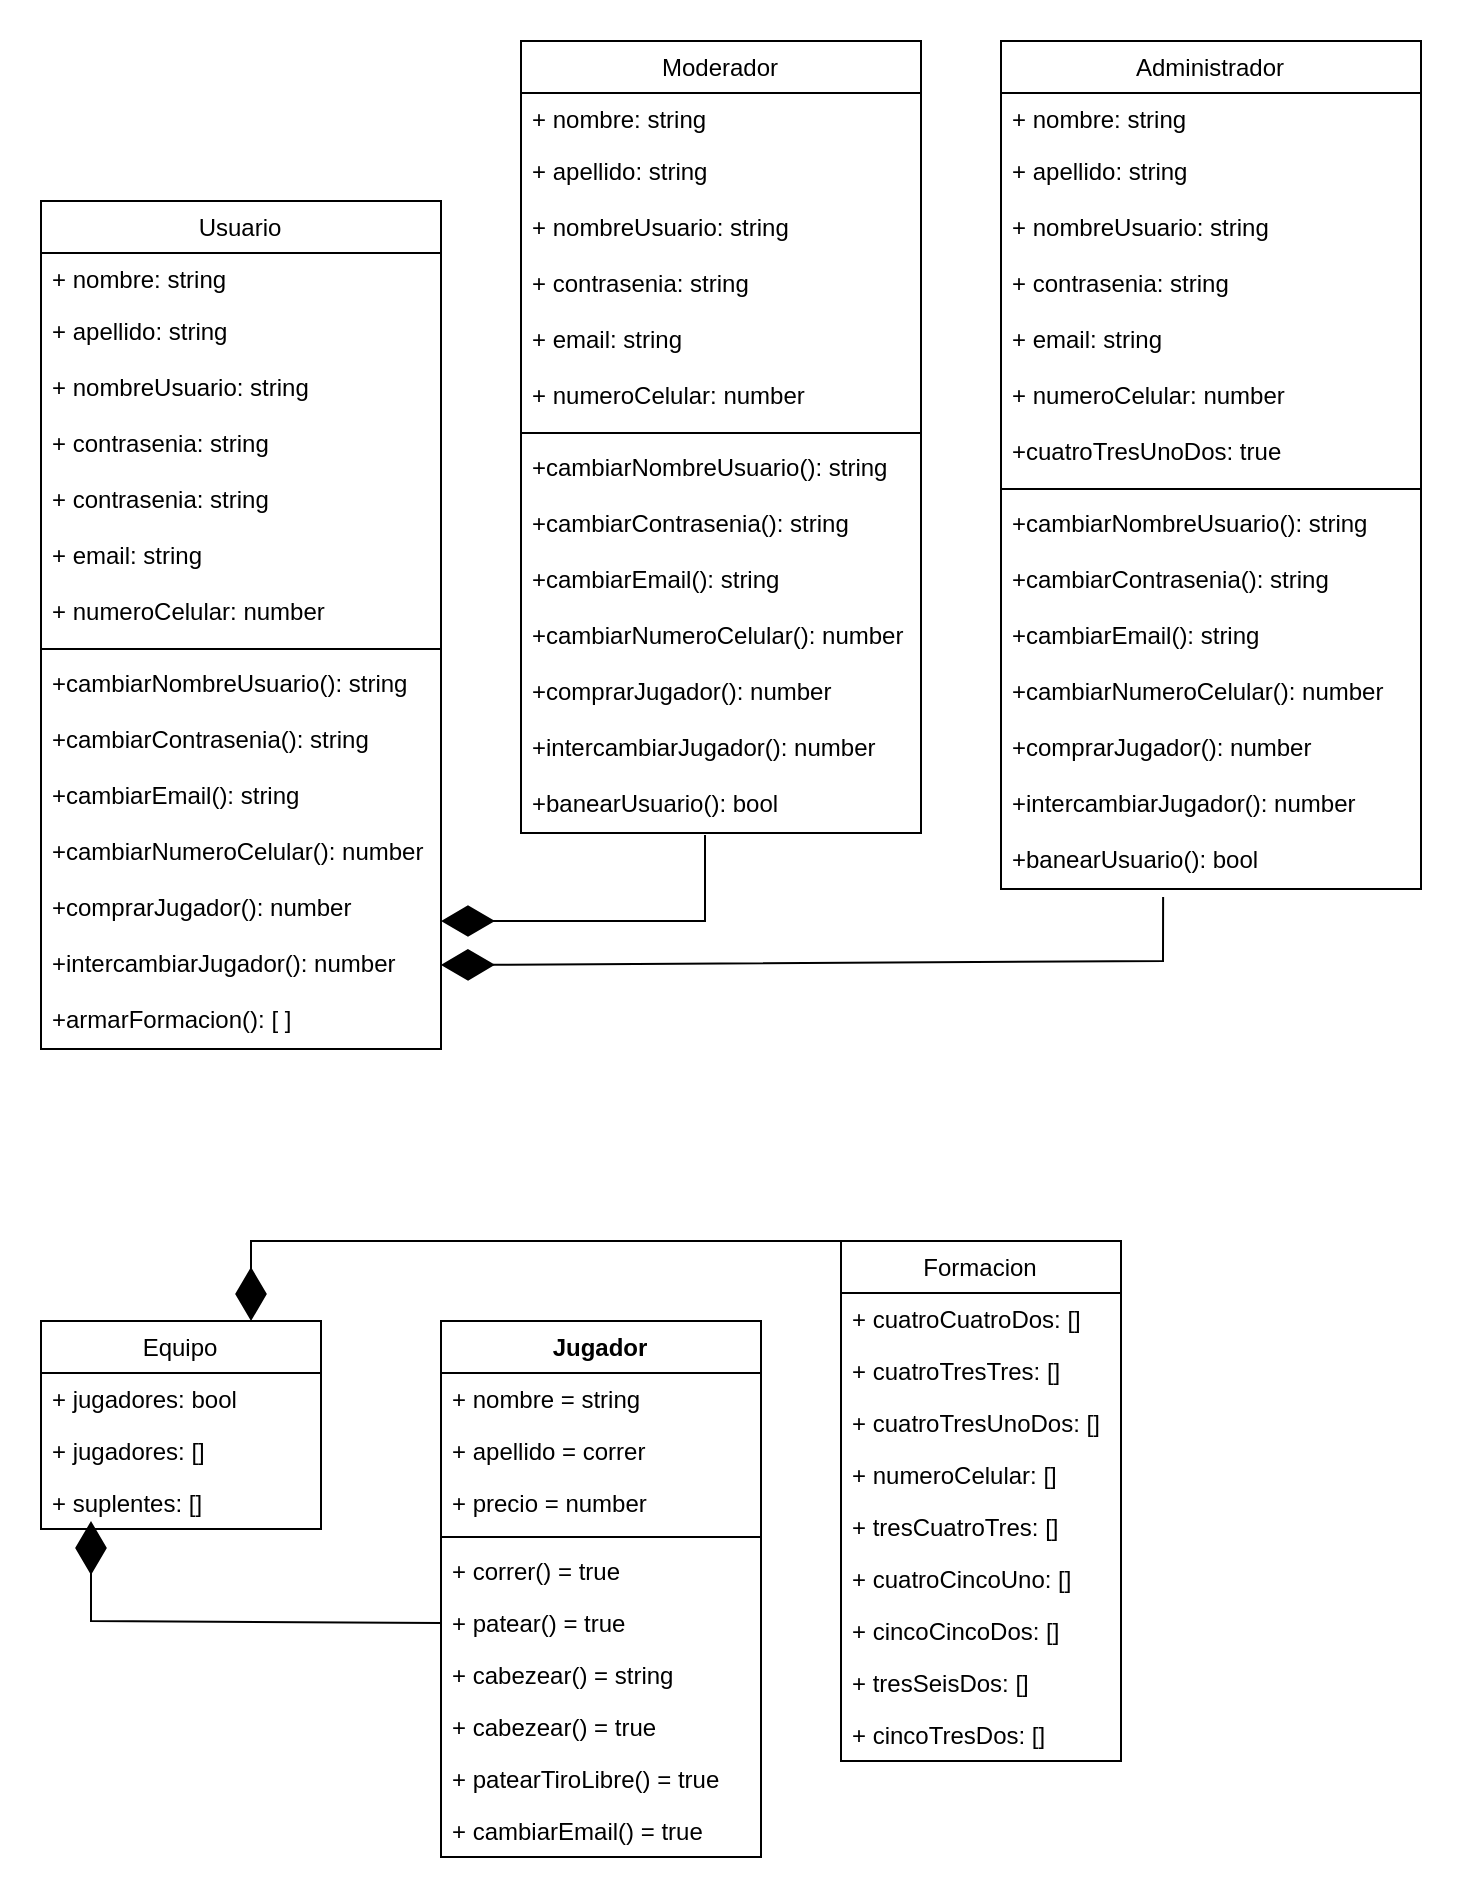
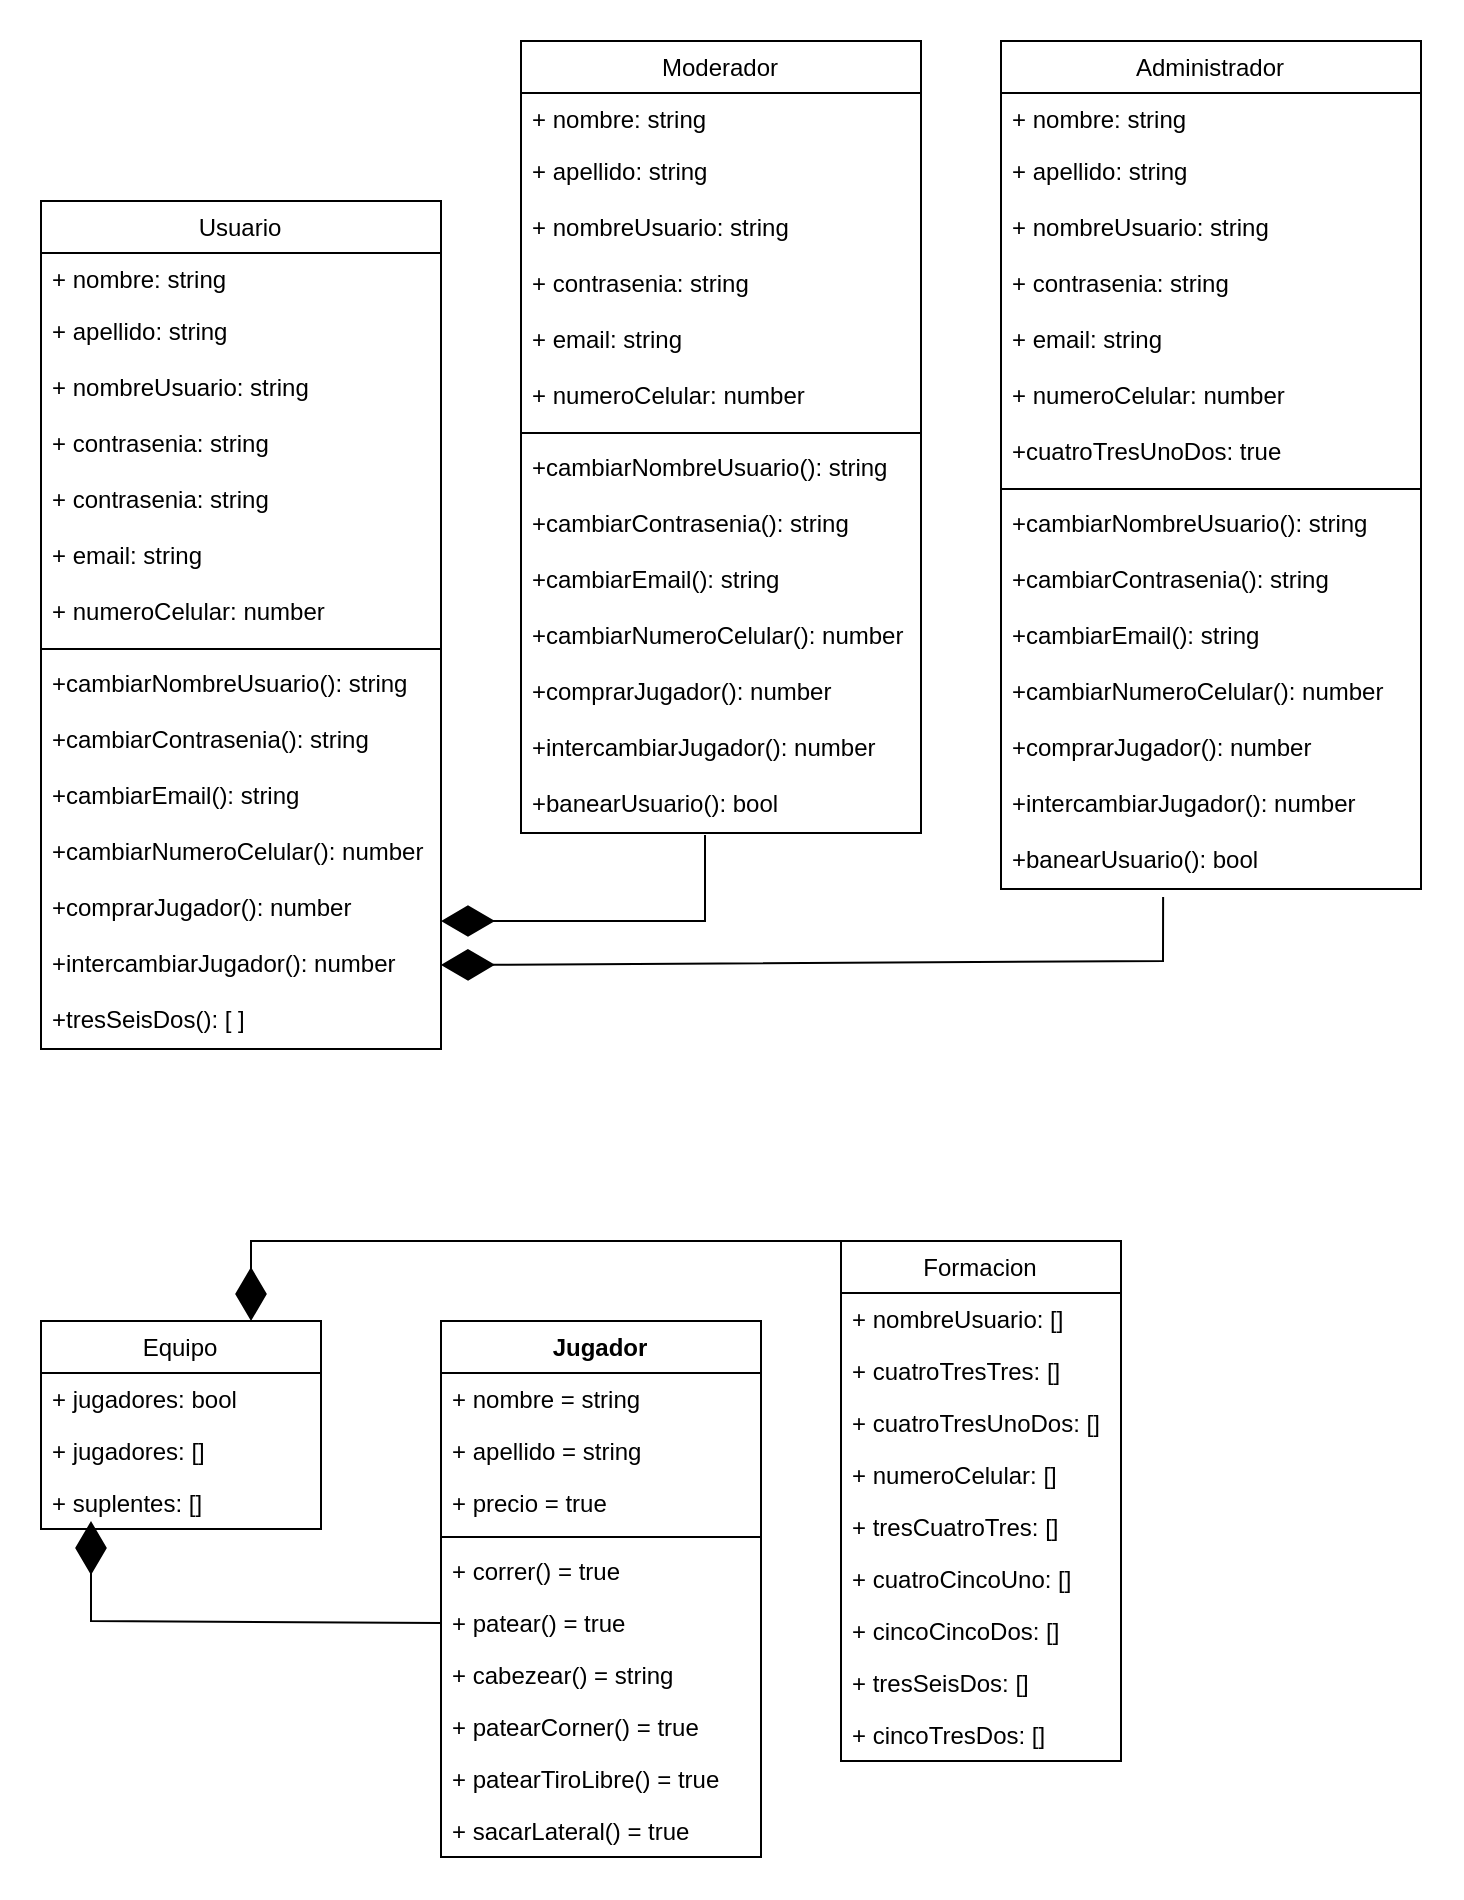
node "+armarFormacion(): [ ]": label "+armarFormacion(): [ ]" -> "+tresSeisDos(): [ ]"
node "+ cuatroCuatroDos: []": label "+ cuatroCuatroDos: []" -> "+ nombreUsuario: []"
node "+ apellido = correr": label "+ apellido = correr" -> "+ apellido = string"
node "+ precio = number": label "+ precio = number" -> "+ precio = true"
node "+ cabezear() = true": label "+ cabezear() = true" -> "+ patearCorner() = true"
node "+ cambiarEmail() = true": label "+ cambiarEmail() = true" -> "+ sacarLateral() = true"
